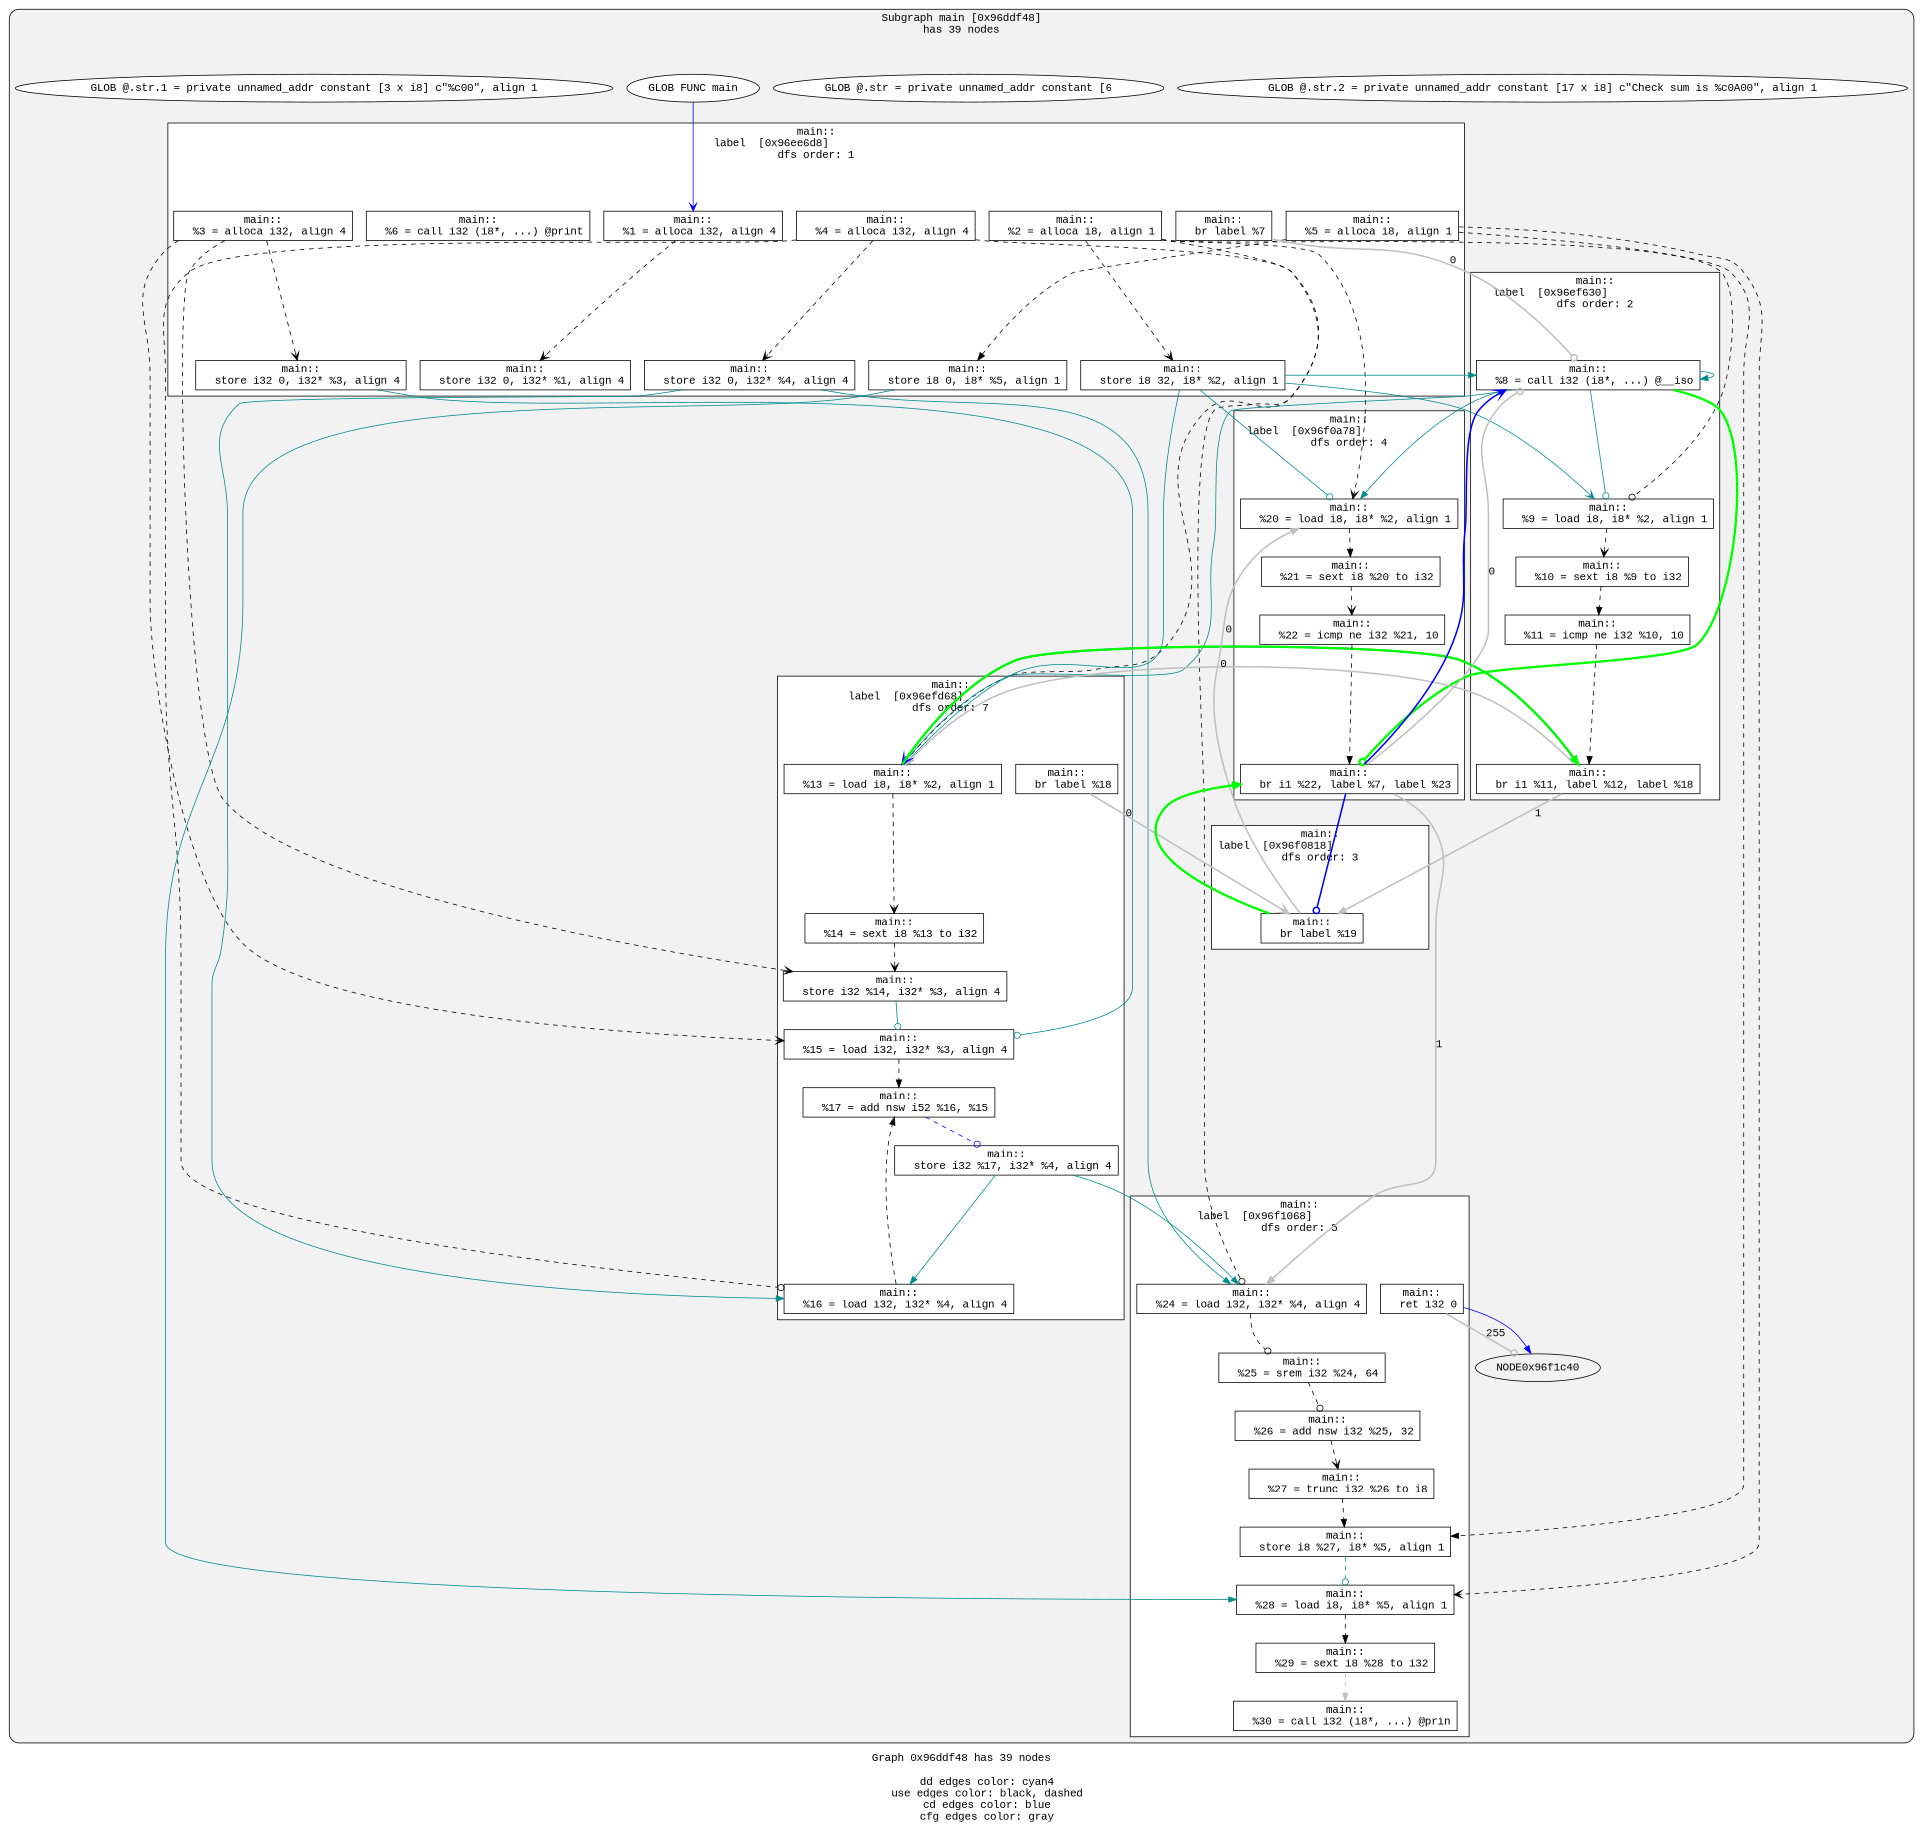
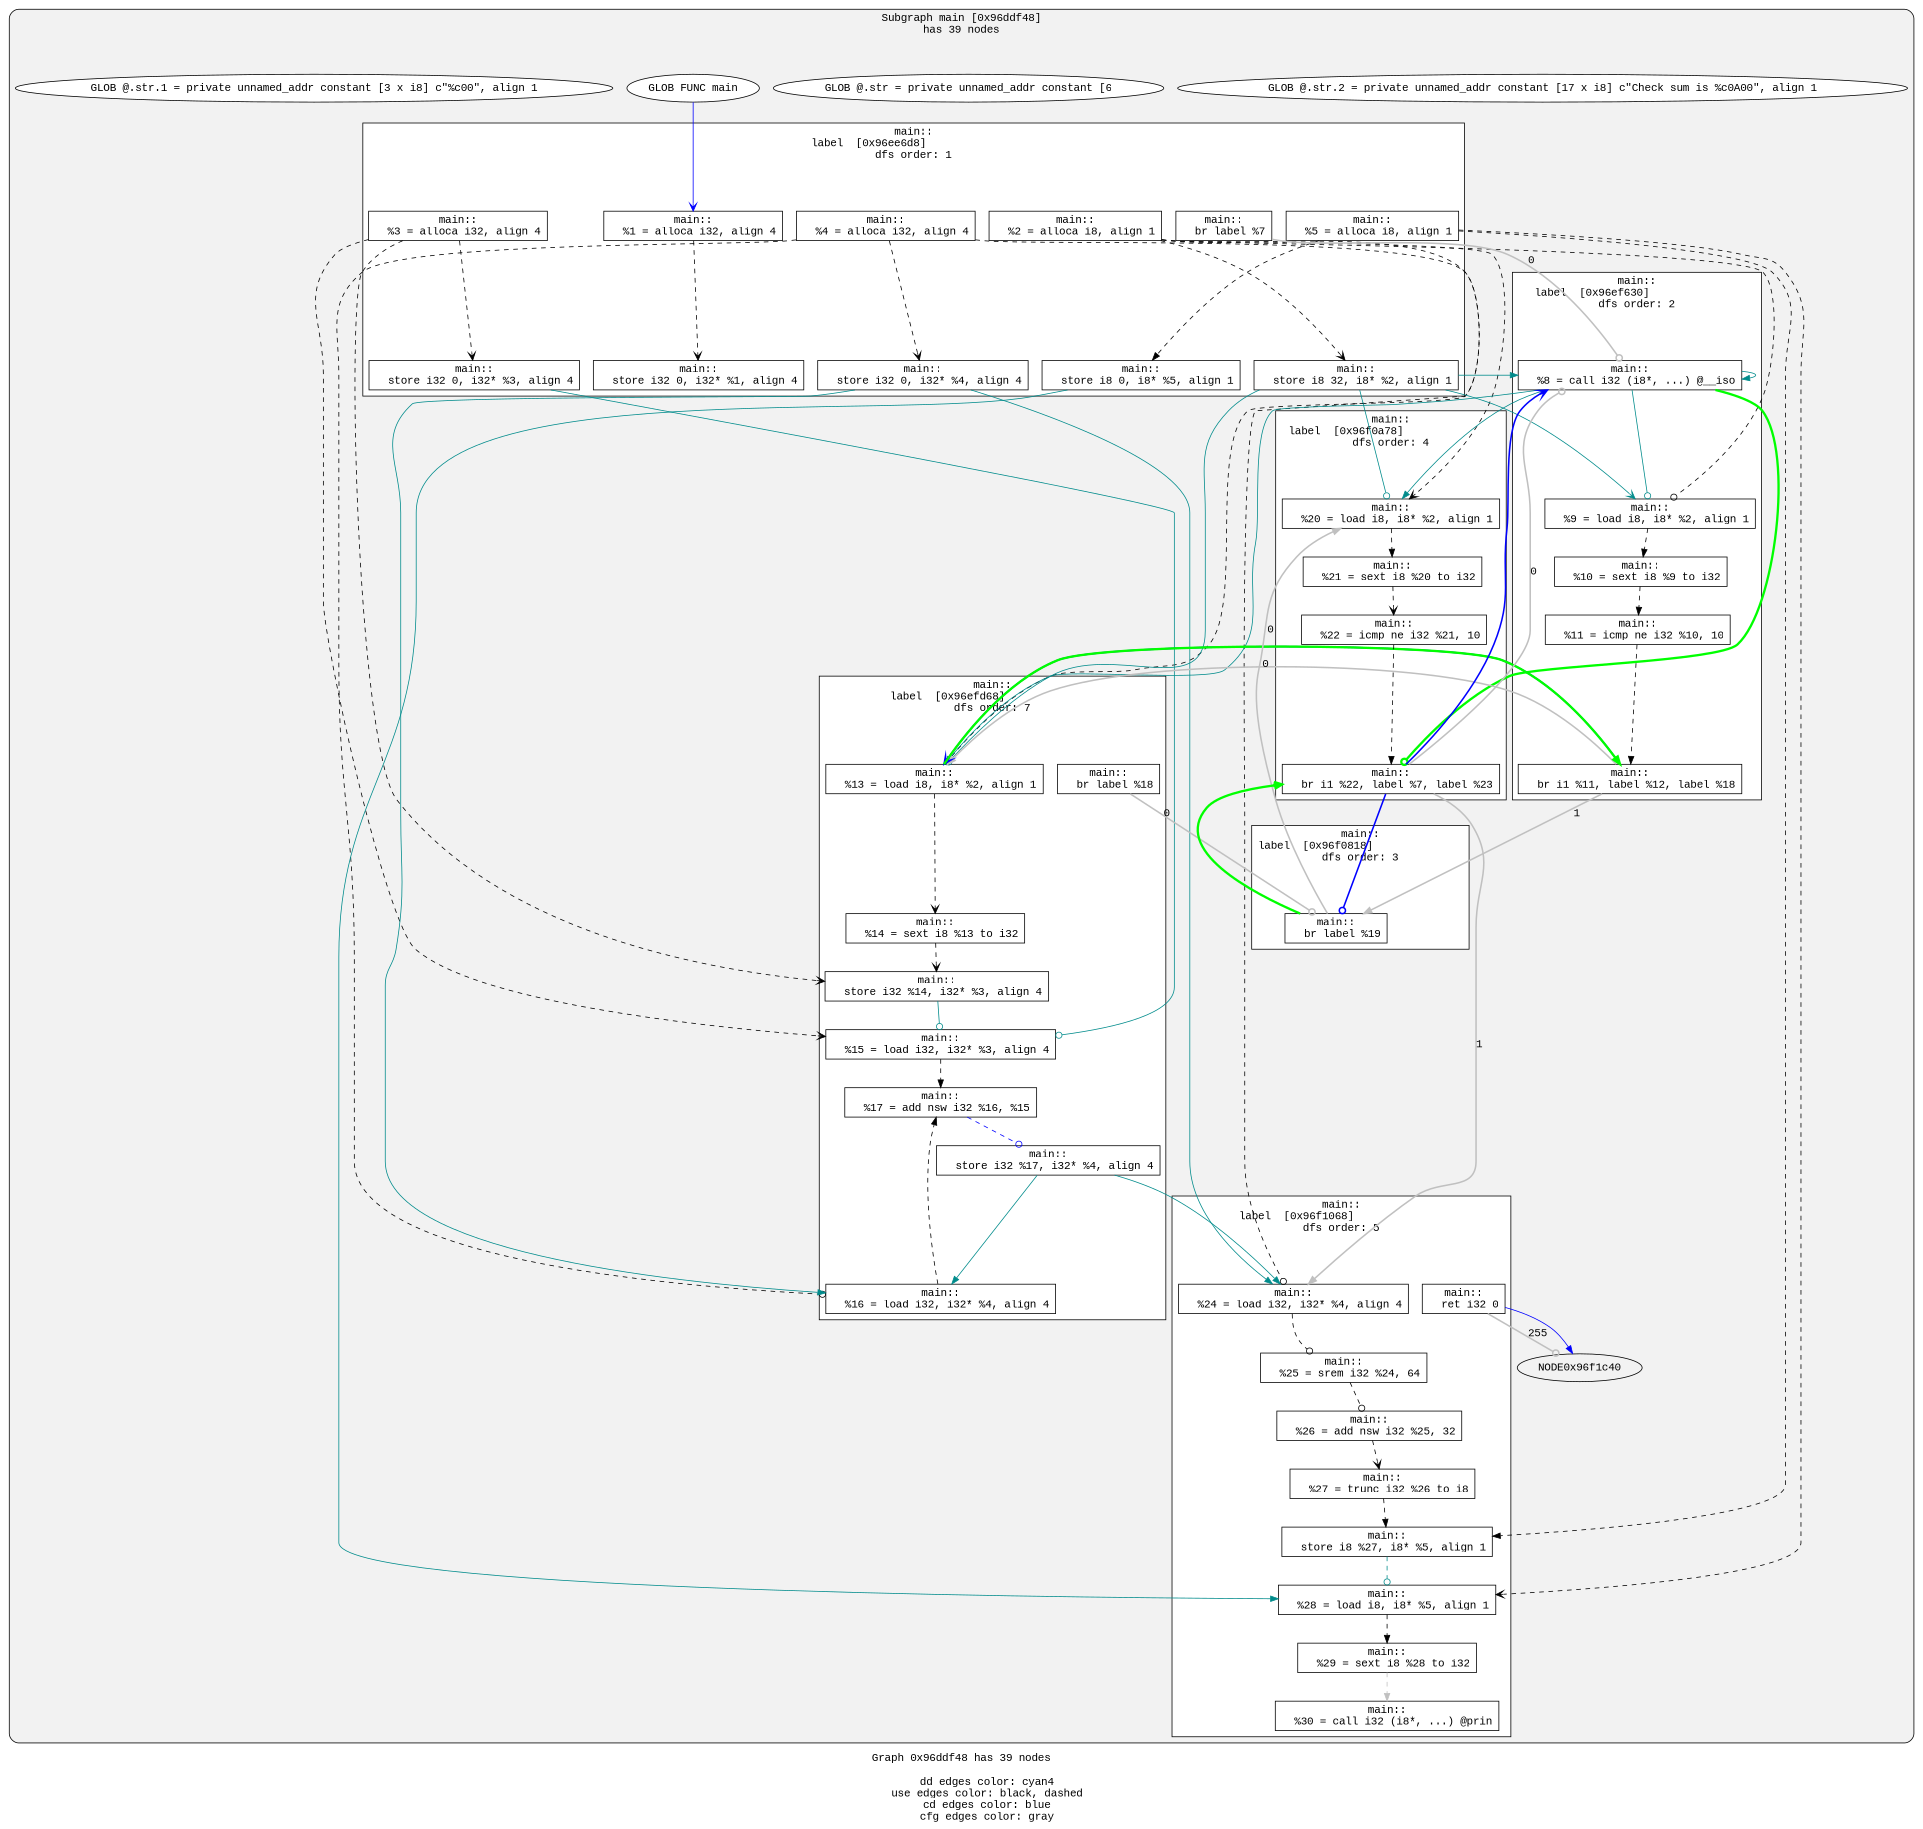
node "main:: %6 = call i32 (i8*, ...) @print": removed
edge "main:: %9 = load i8, i8* %2, align 1" -> "main:: %10 = sext i8 %9 to i32": arrowhead vee -> normal
edge "main:: br label %18" -> "main:: br label %19": arrowhead vee -> odot
node "main:: %17 = add nsw i52 %16, %15": label "main:: %17 = add nsw i52 %16, %15" -> "main:: %17 = add nsw i32 %16, %15"
